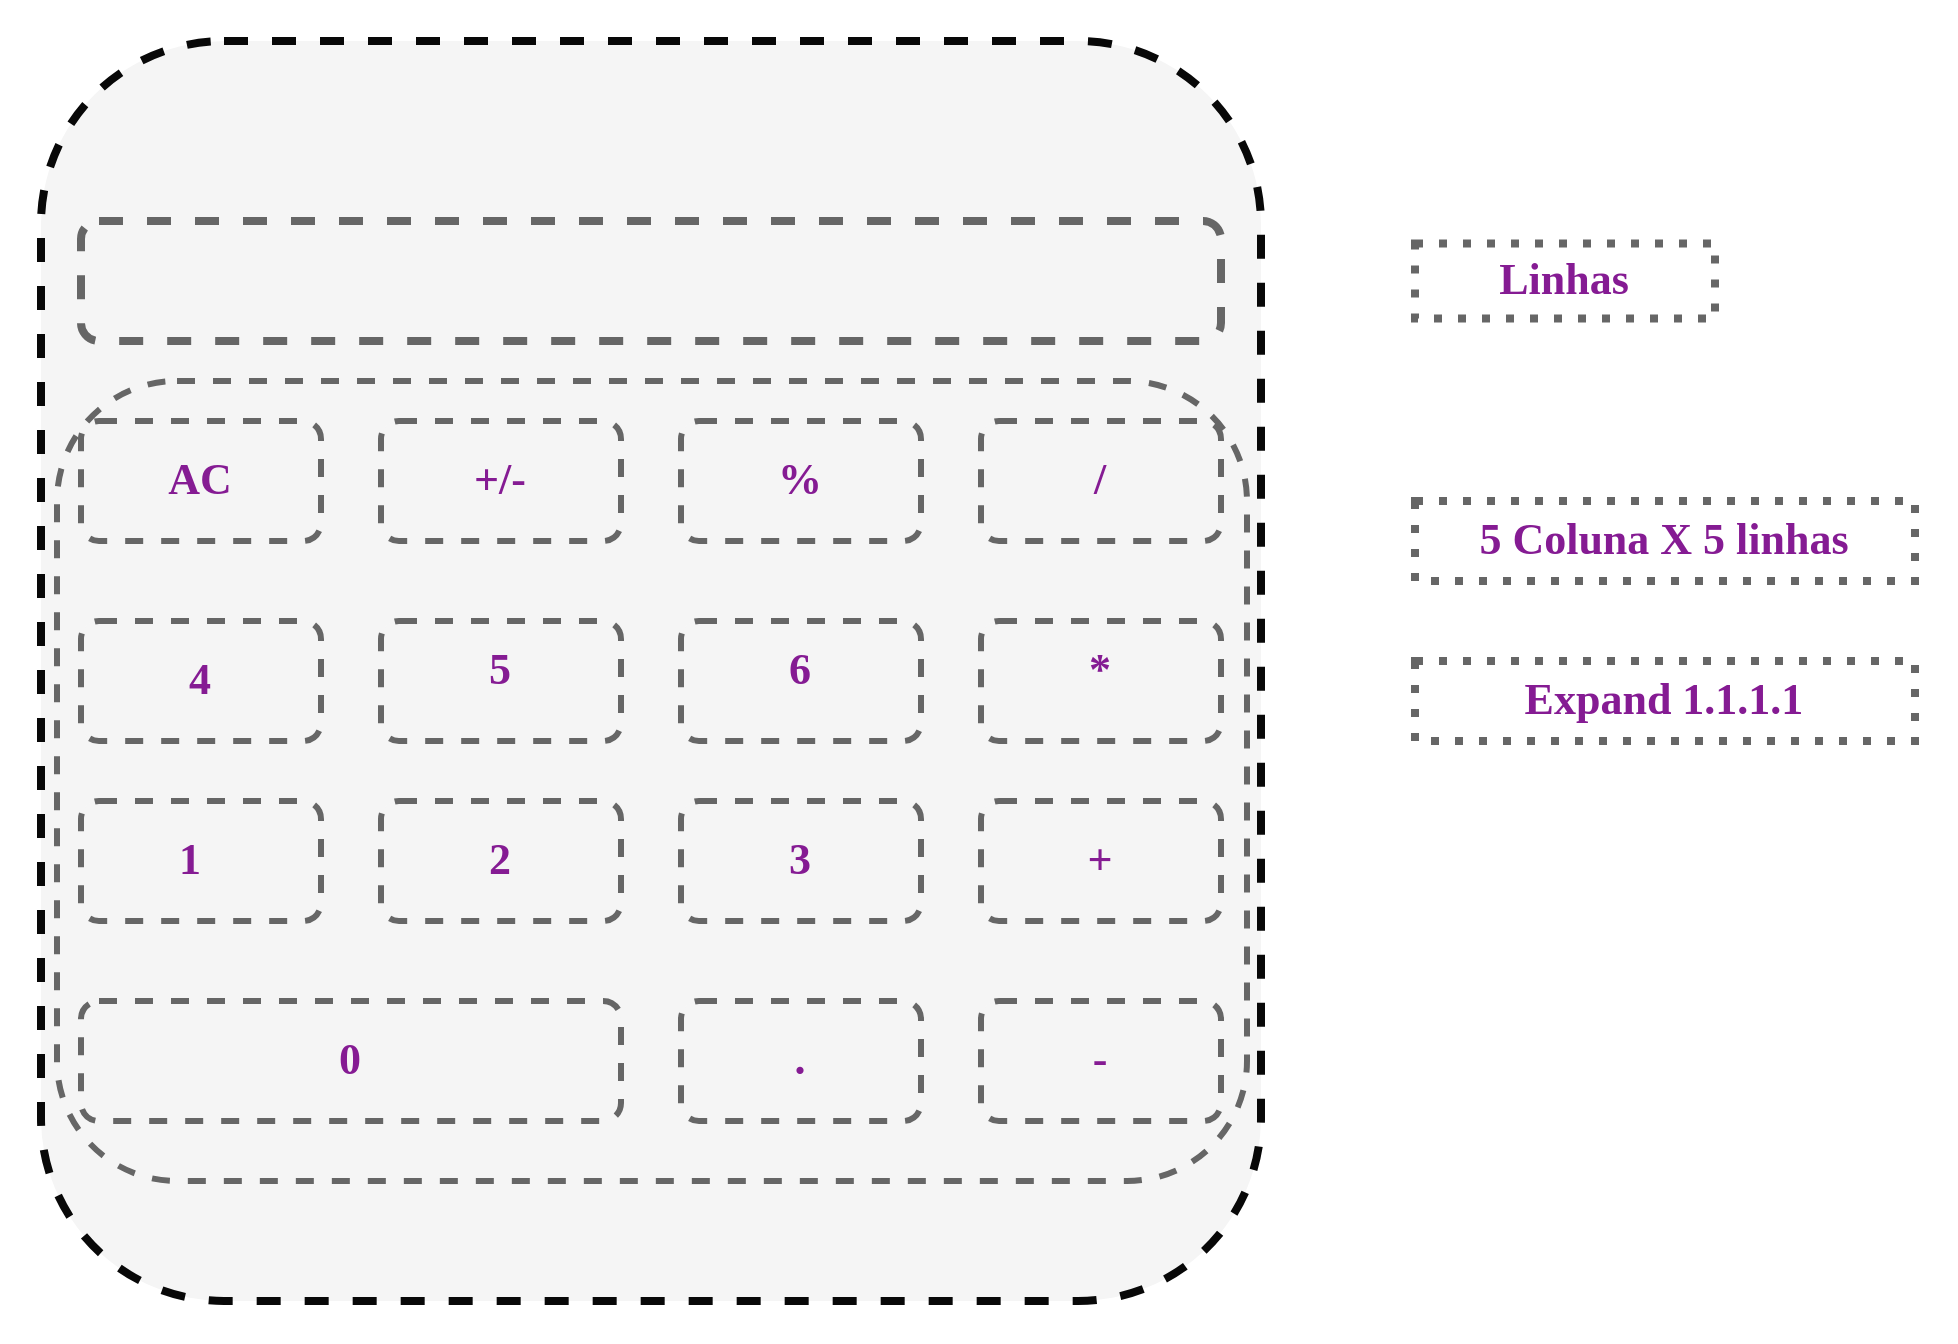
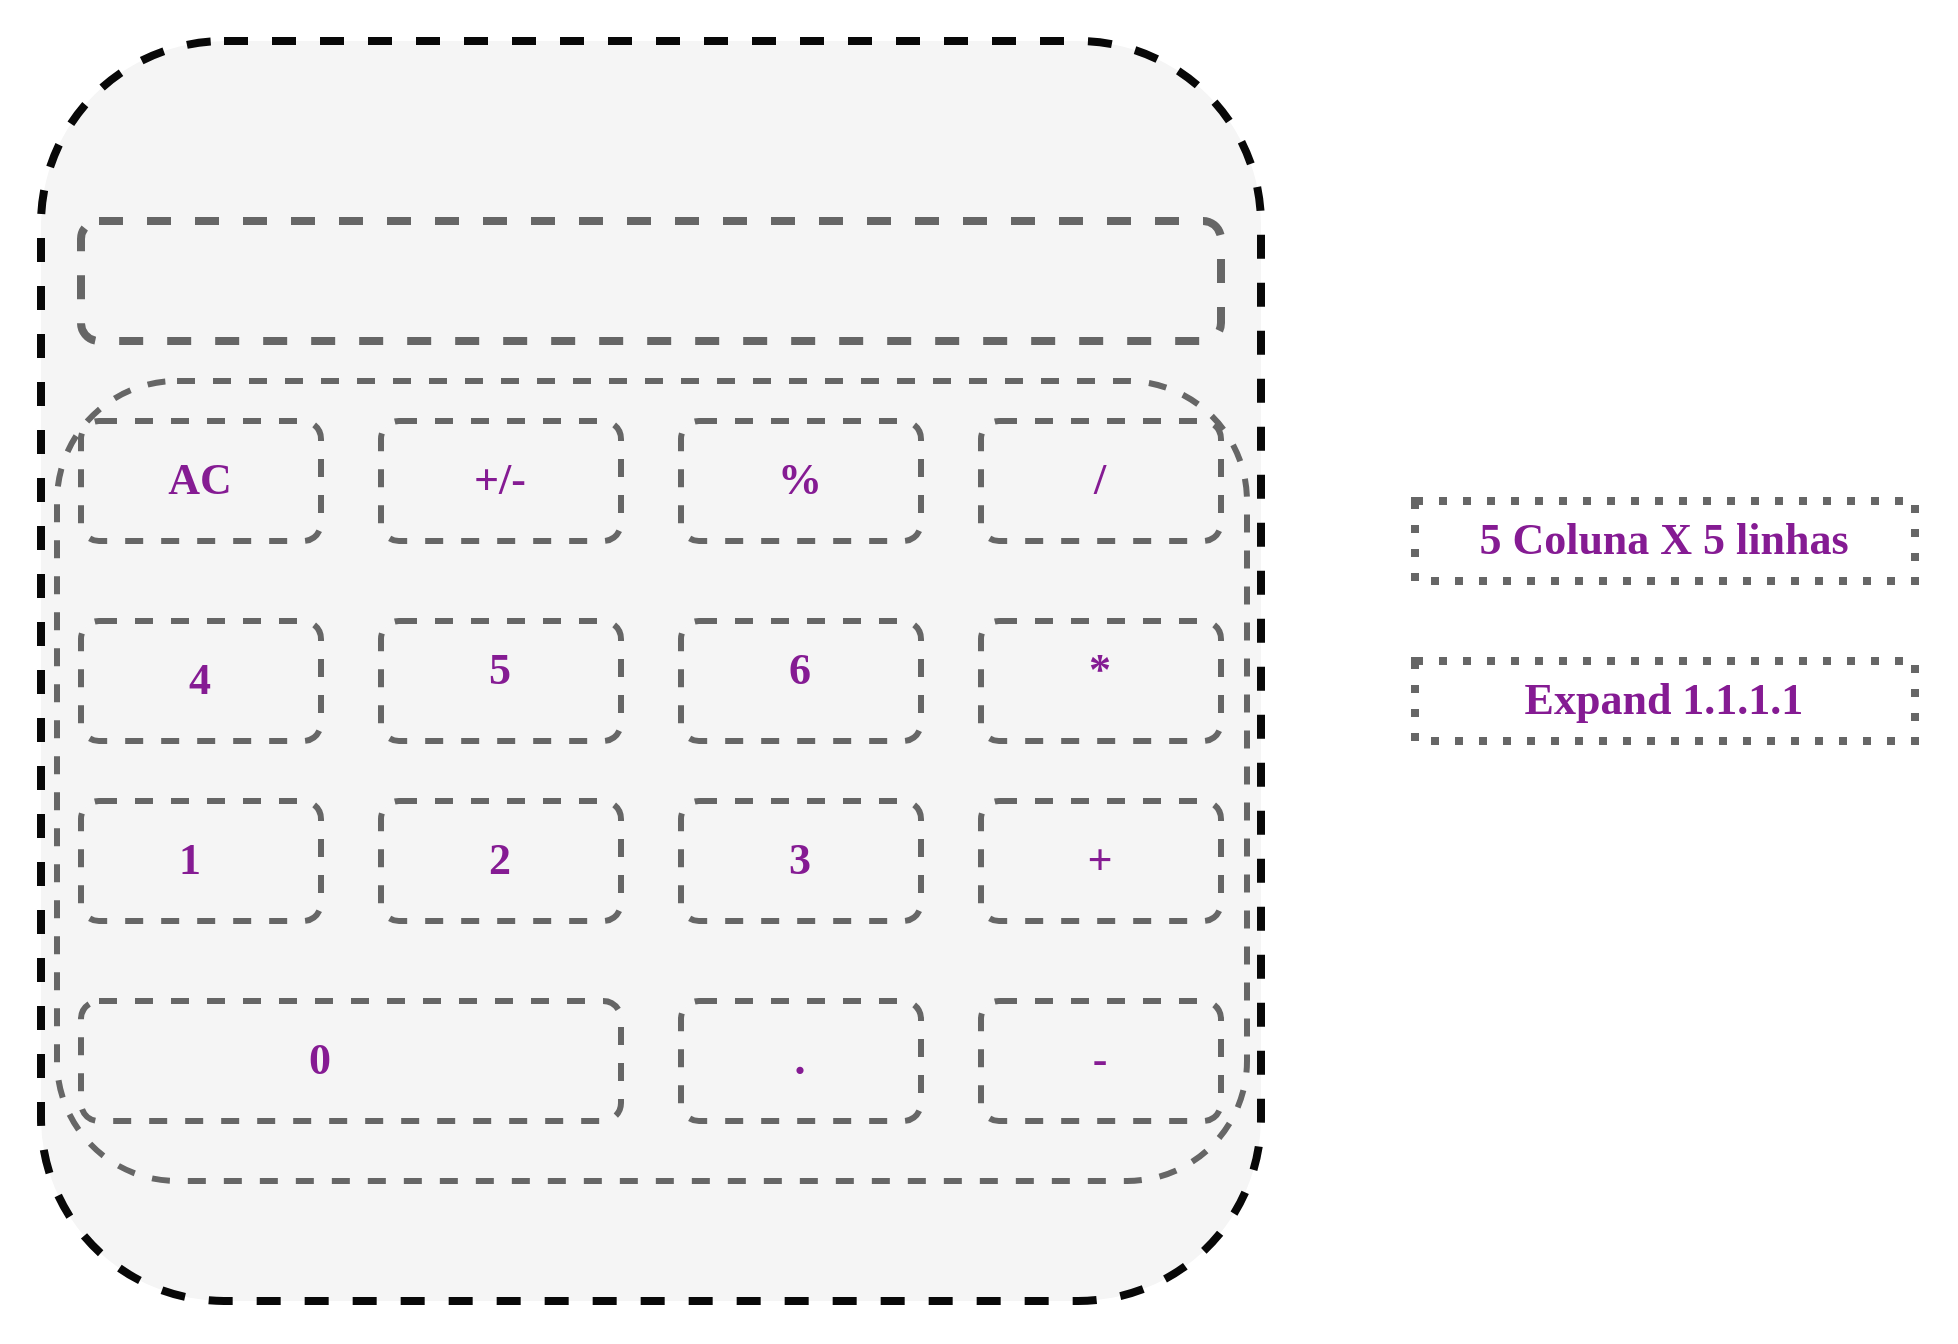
node "Linhas": removed
node "0": moved (351, 1061) -> (321, 1061)
